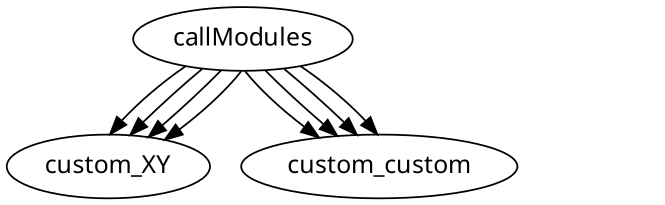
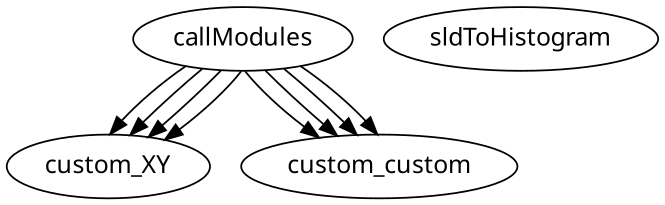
node "sldToHistogram": added
